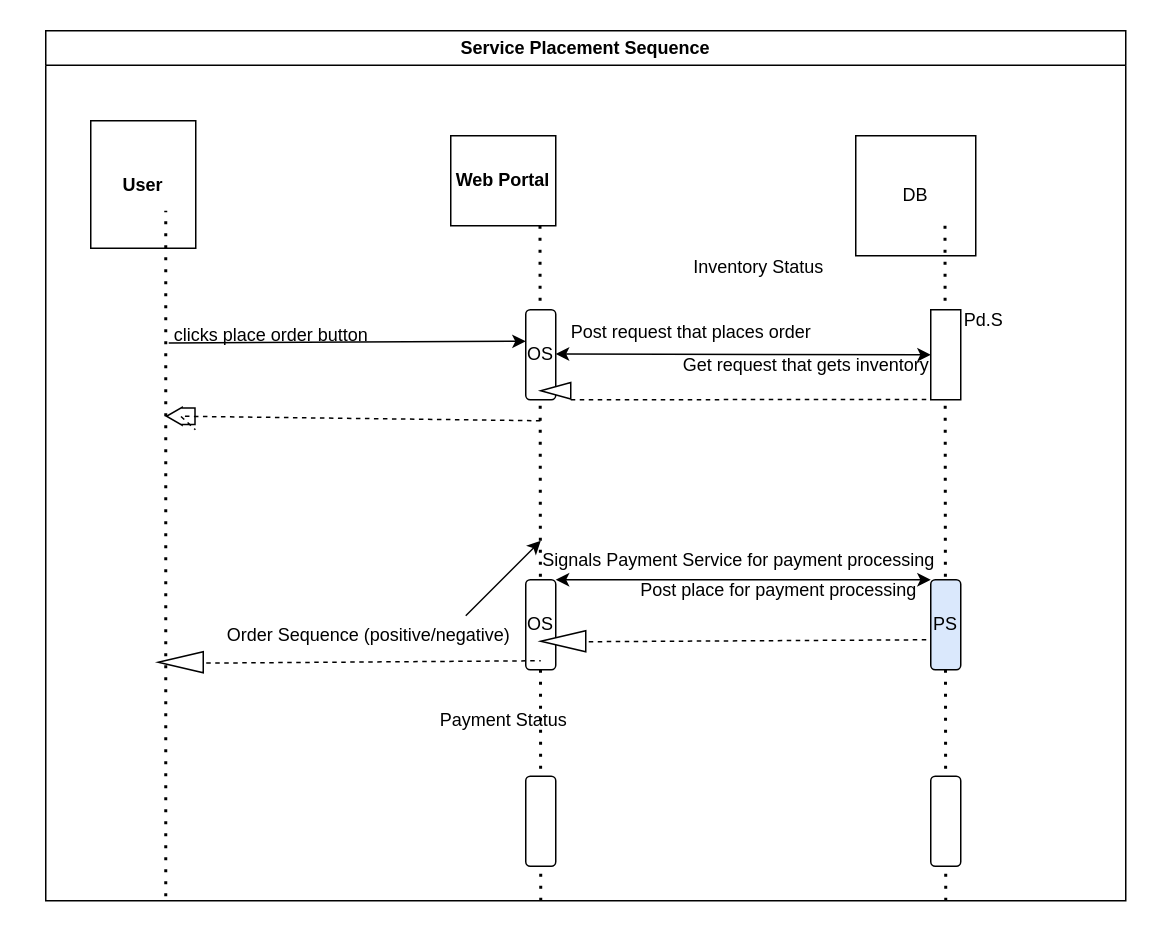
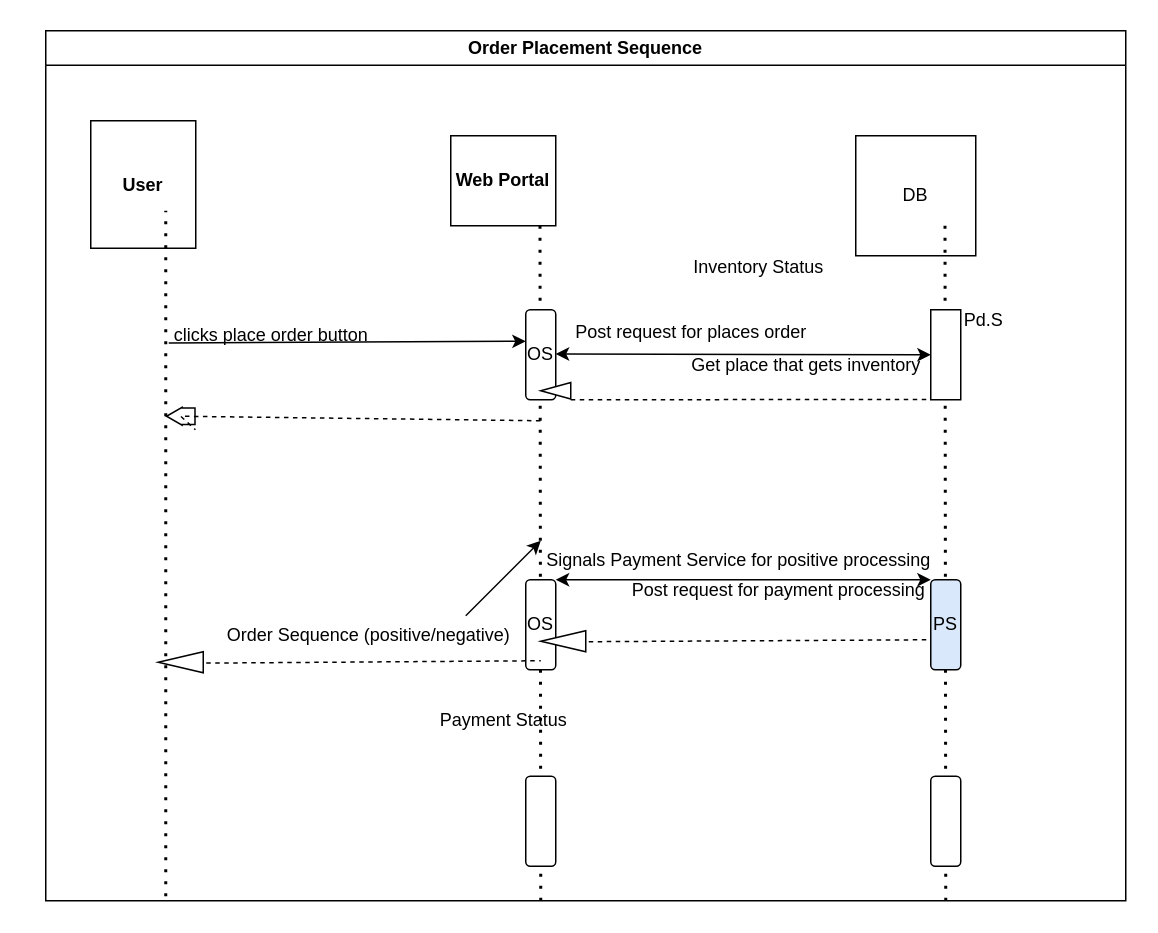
node "Service Placement Sequence": label "Service Placement Sequence" -> "Order Placement Sequence"
node "Post request that places order": label "Post request that places order" -> "Post request for places order"
node "Get request that gets inventory": label "Get request that gets inventory" -> "Get place that gets inventory"
node "Signals Payment Service for payment processing": label "Signals Payment Service for payment processing" -> "Signals Payment Service for positive processing"
node "Post place for payment processing": label "Post place for payment processing" -> "Post request for payment processing"
